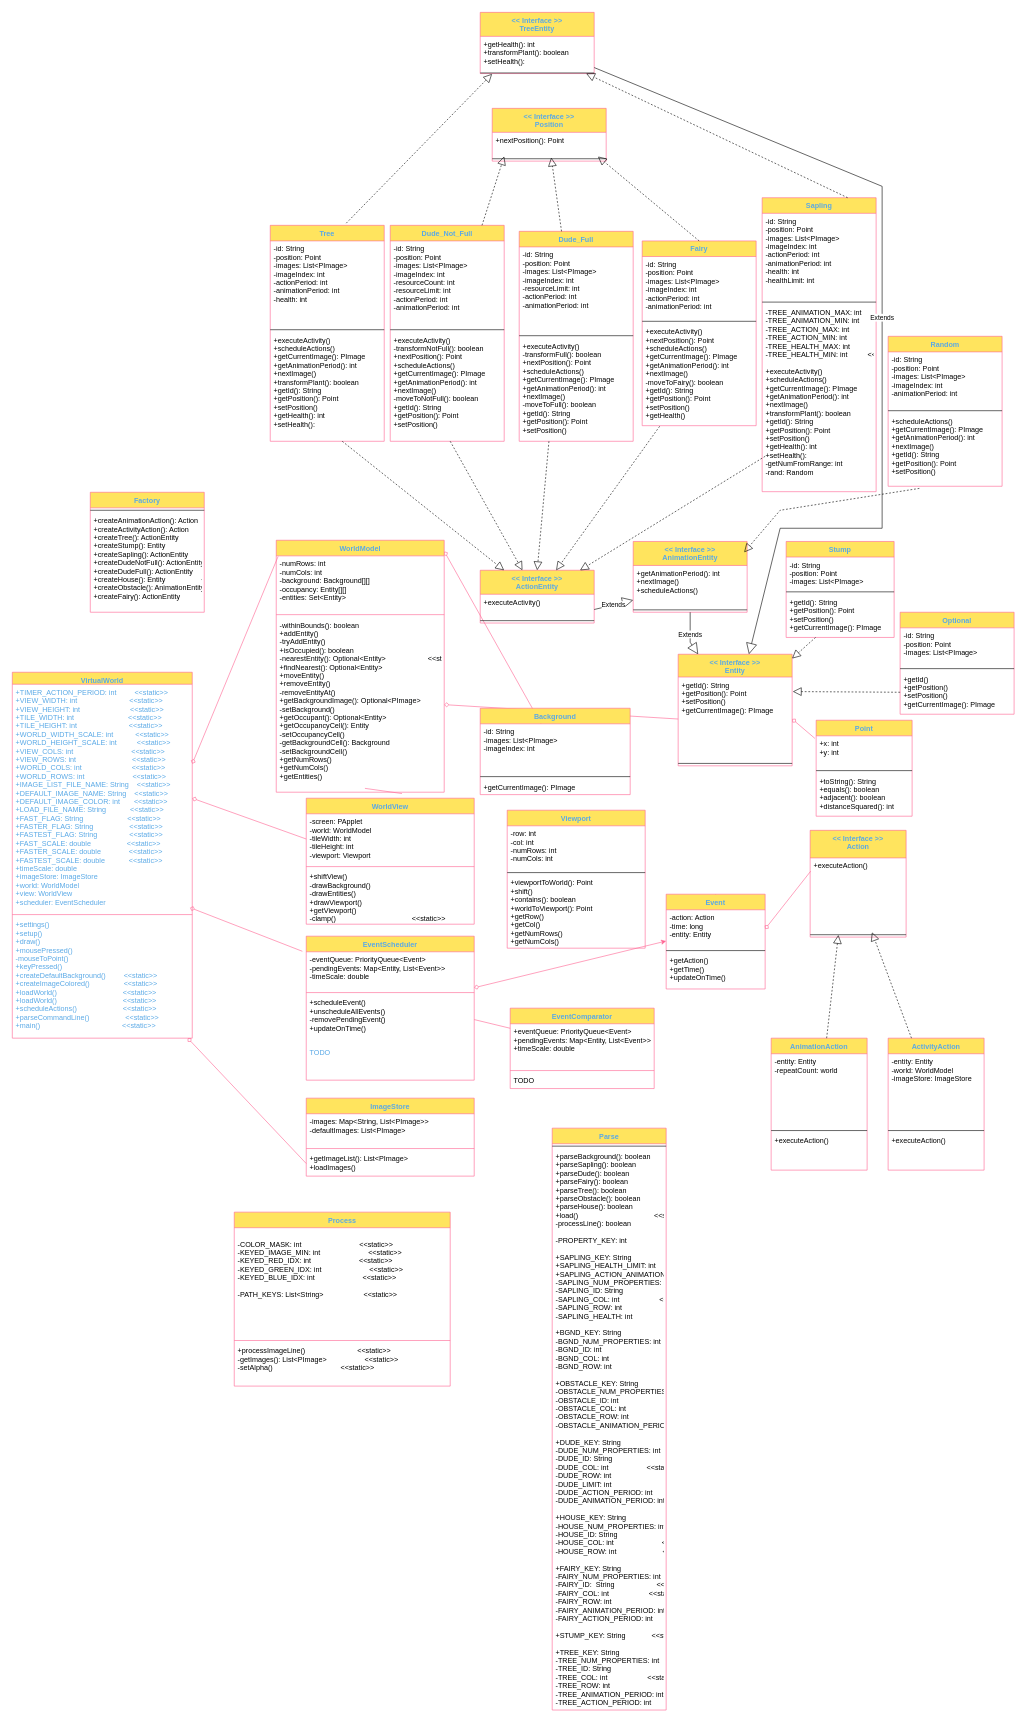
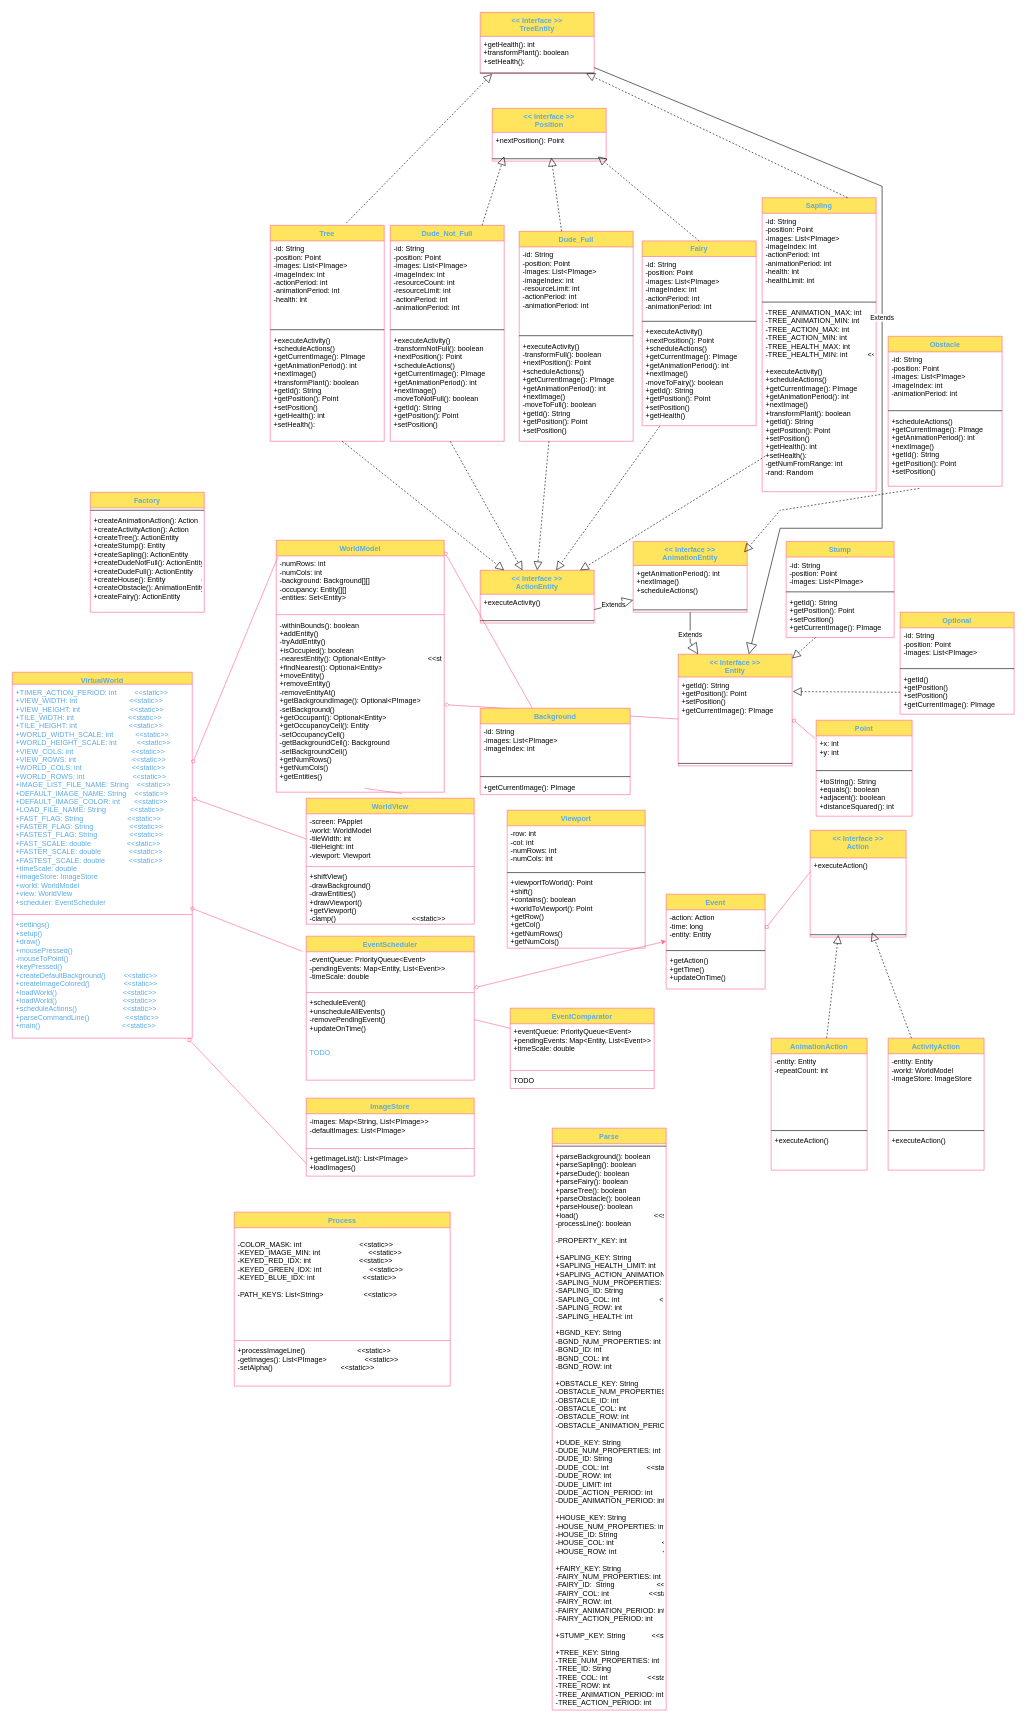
node "Random": label "Random" -> "Obstacle"
node "-entity: Entity -repeatCount: world": label "-entity: Entity -repeatCount: world" -> "-entity: Entity -repeatCount: int"
